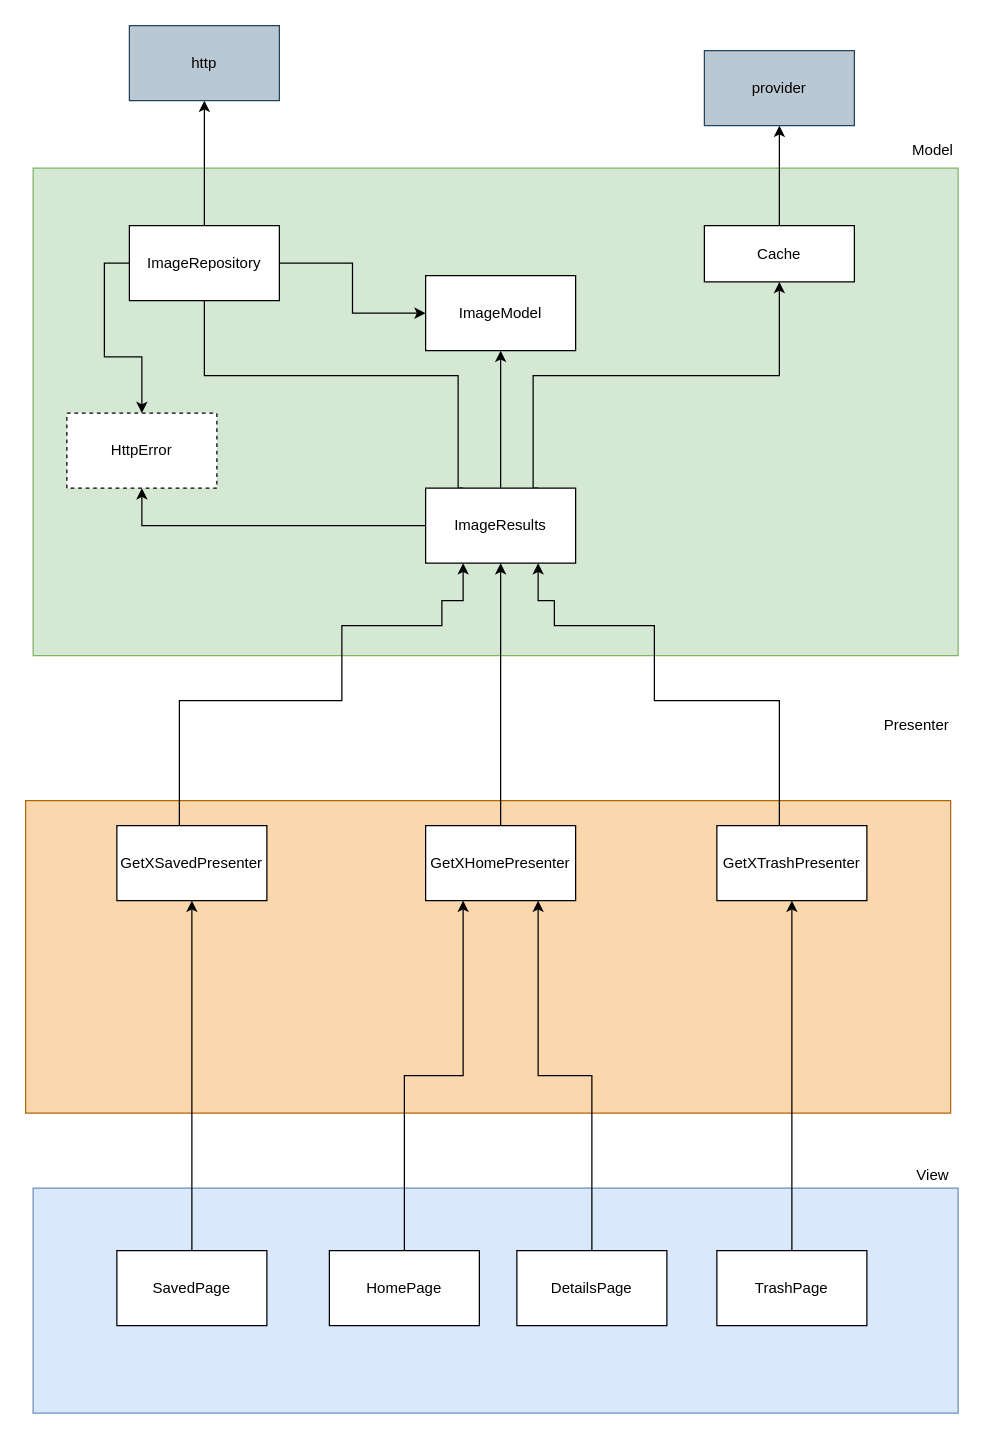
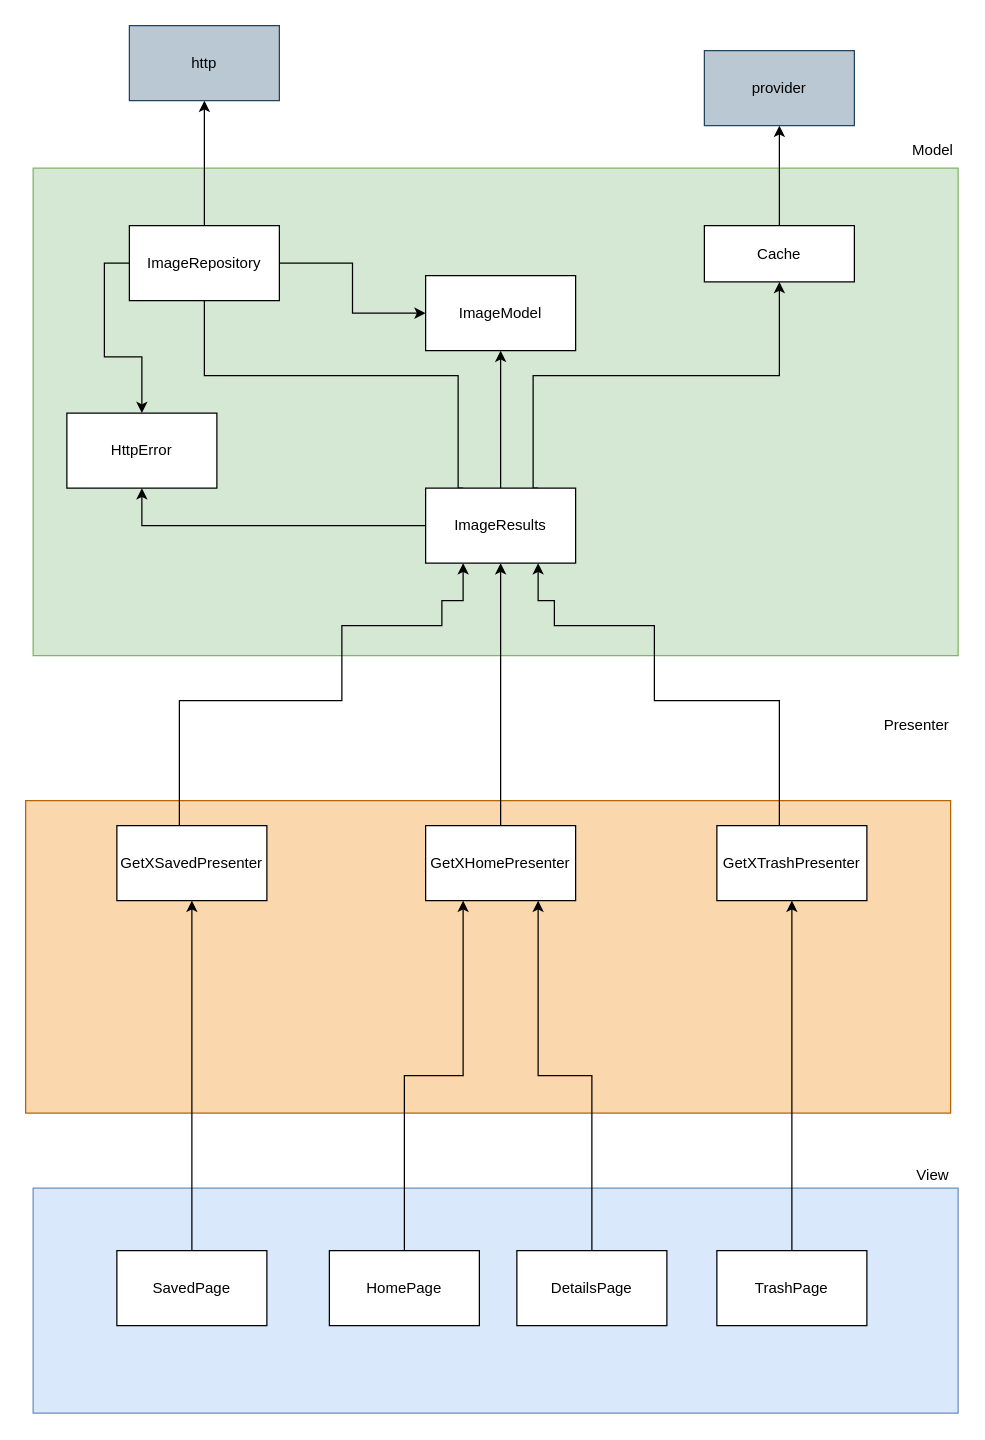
node "HttpError": style dashed -> solid
